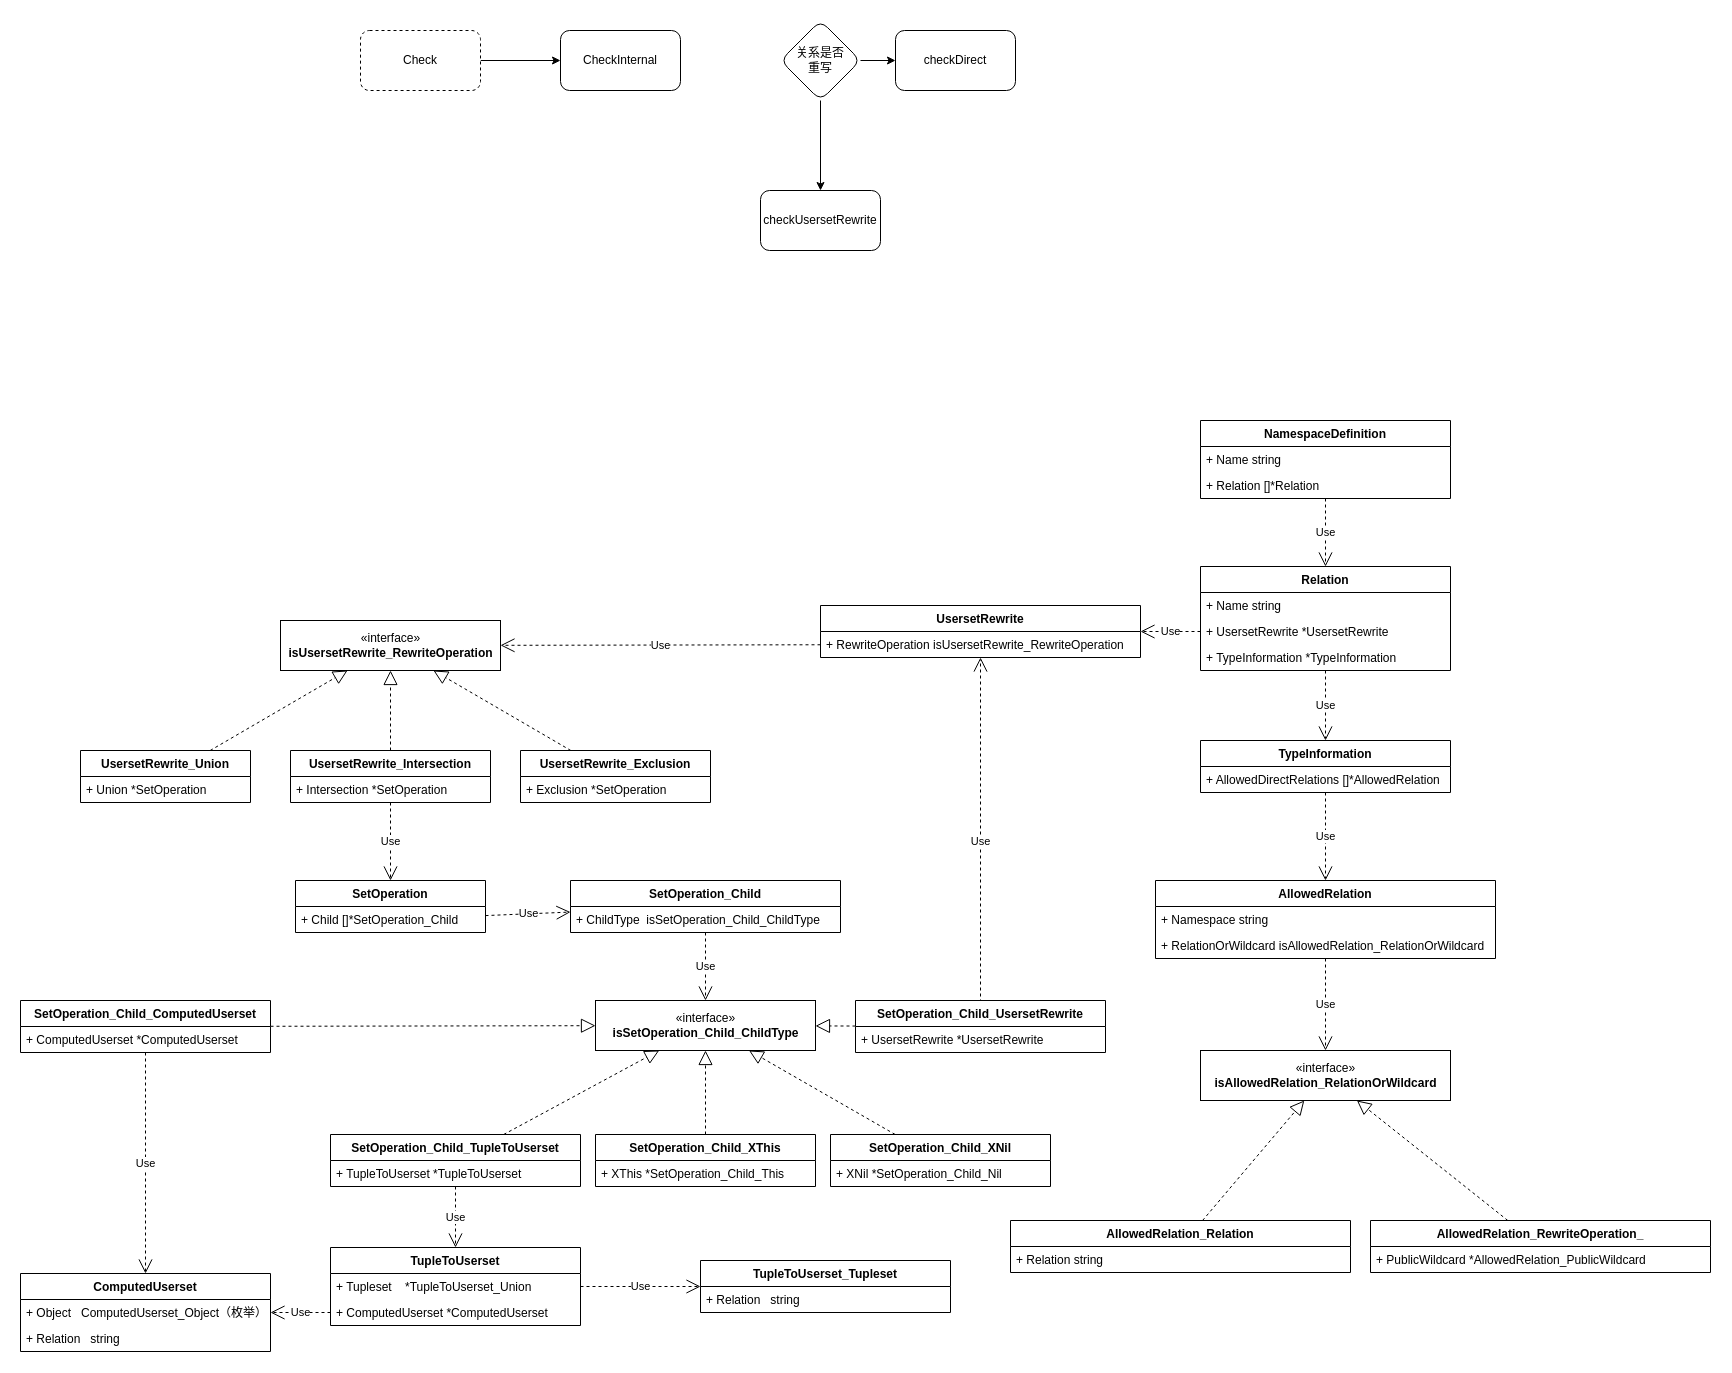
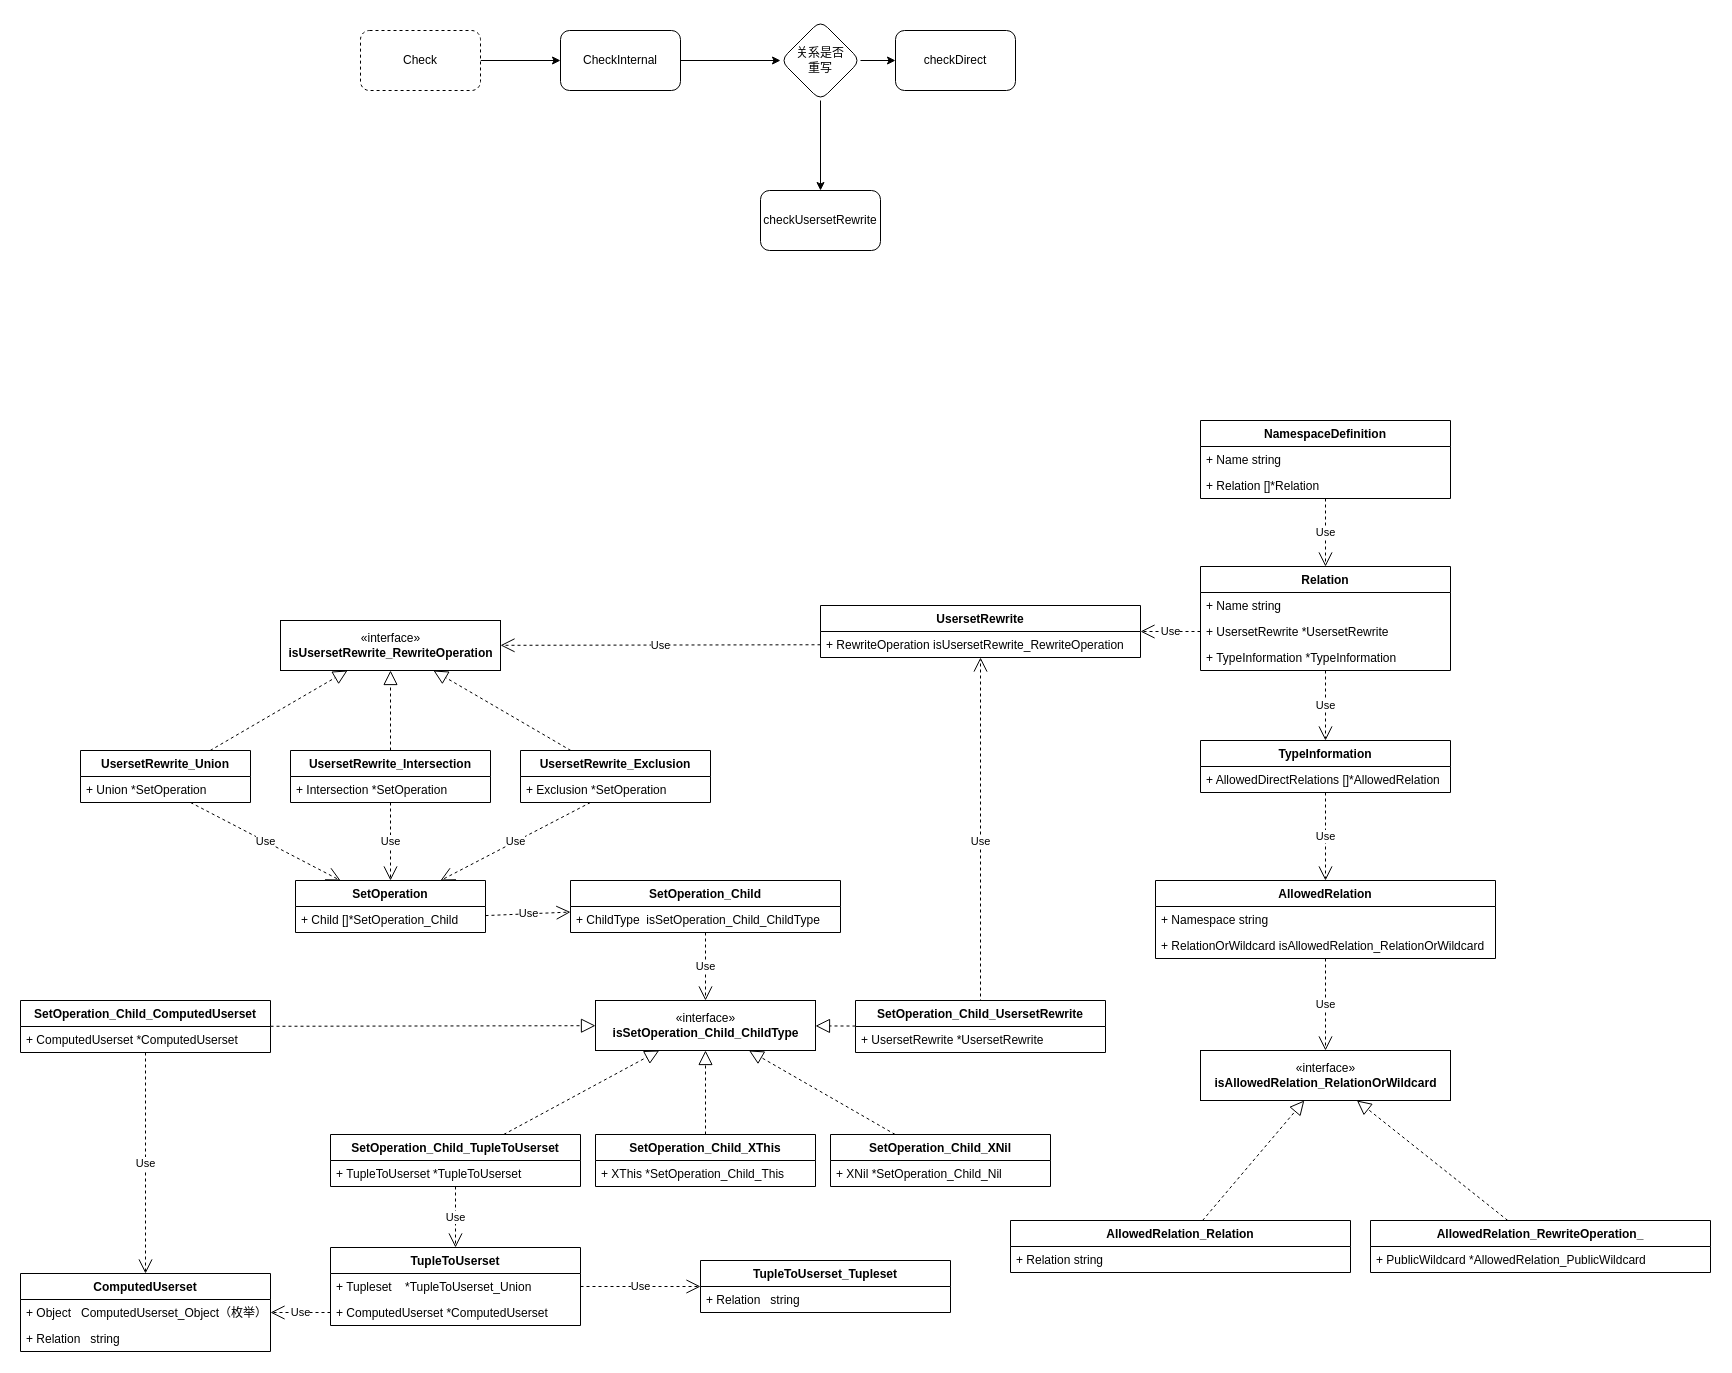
edge "CheckInternal" -> "关系是否 重写": added
edge "+ Union *SetOperation" -> "SetOperation": added, label "Use"
edge "+ Exclusion *SetOperation" -> "SetOperation": added, label "Use"
